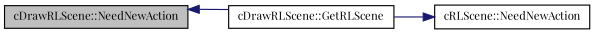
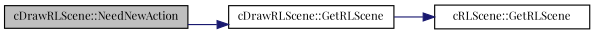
edge "cDrawRLScene::GetRLScene" -> "cDrawRLScene::NeedNewAction": reversed
node "cRLScene::NeedNewAction": label "cRLScene::NeedNewAction" -> "cRLScene::GetRLScene"
